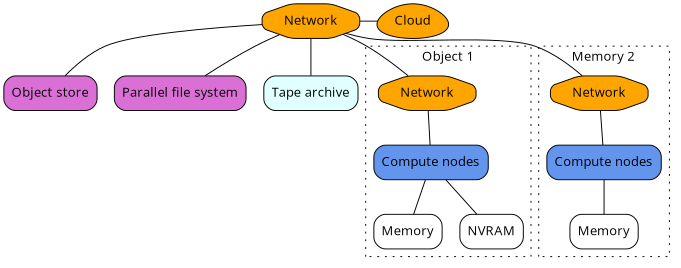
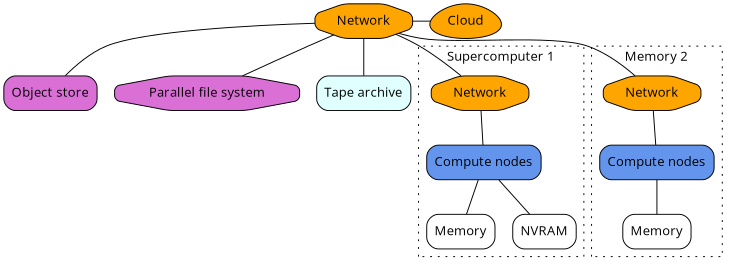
cluster "Object 1": label "Object 1" -> "Supercomputer 1"
node "Parallel file system": shape box -> octagon
